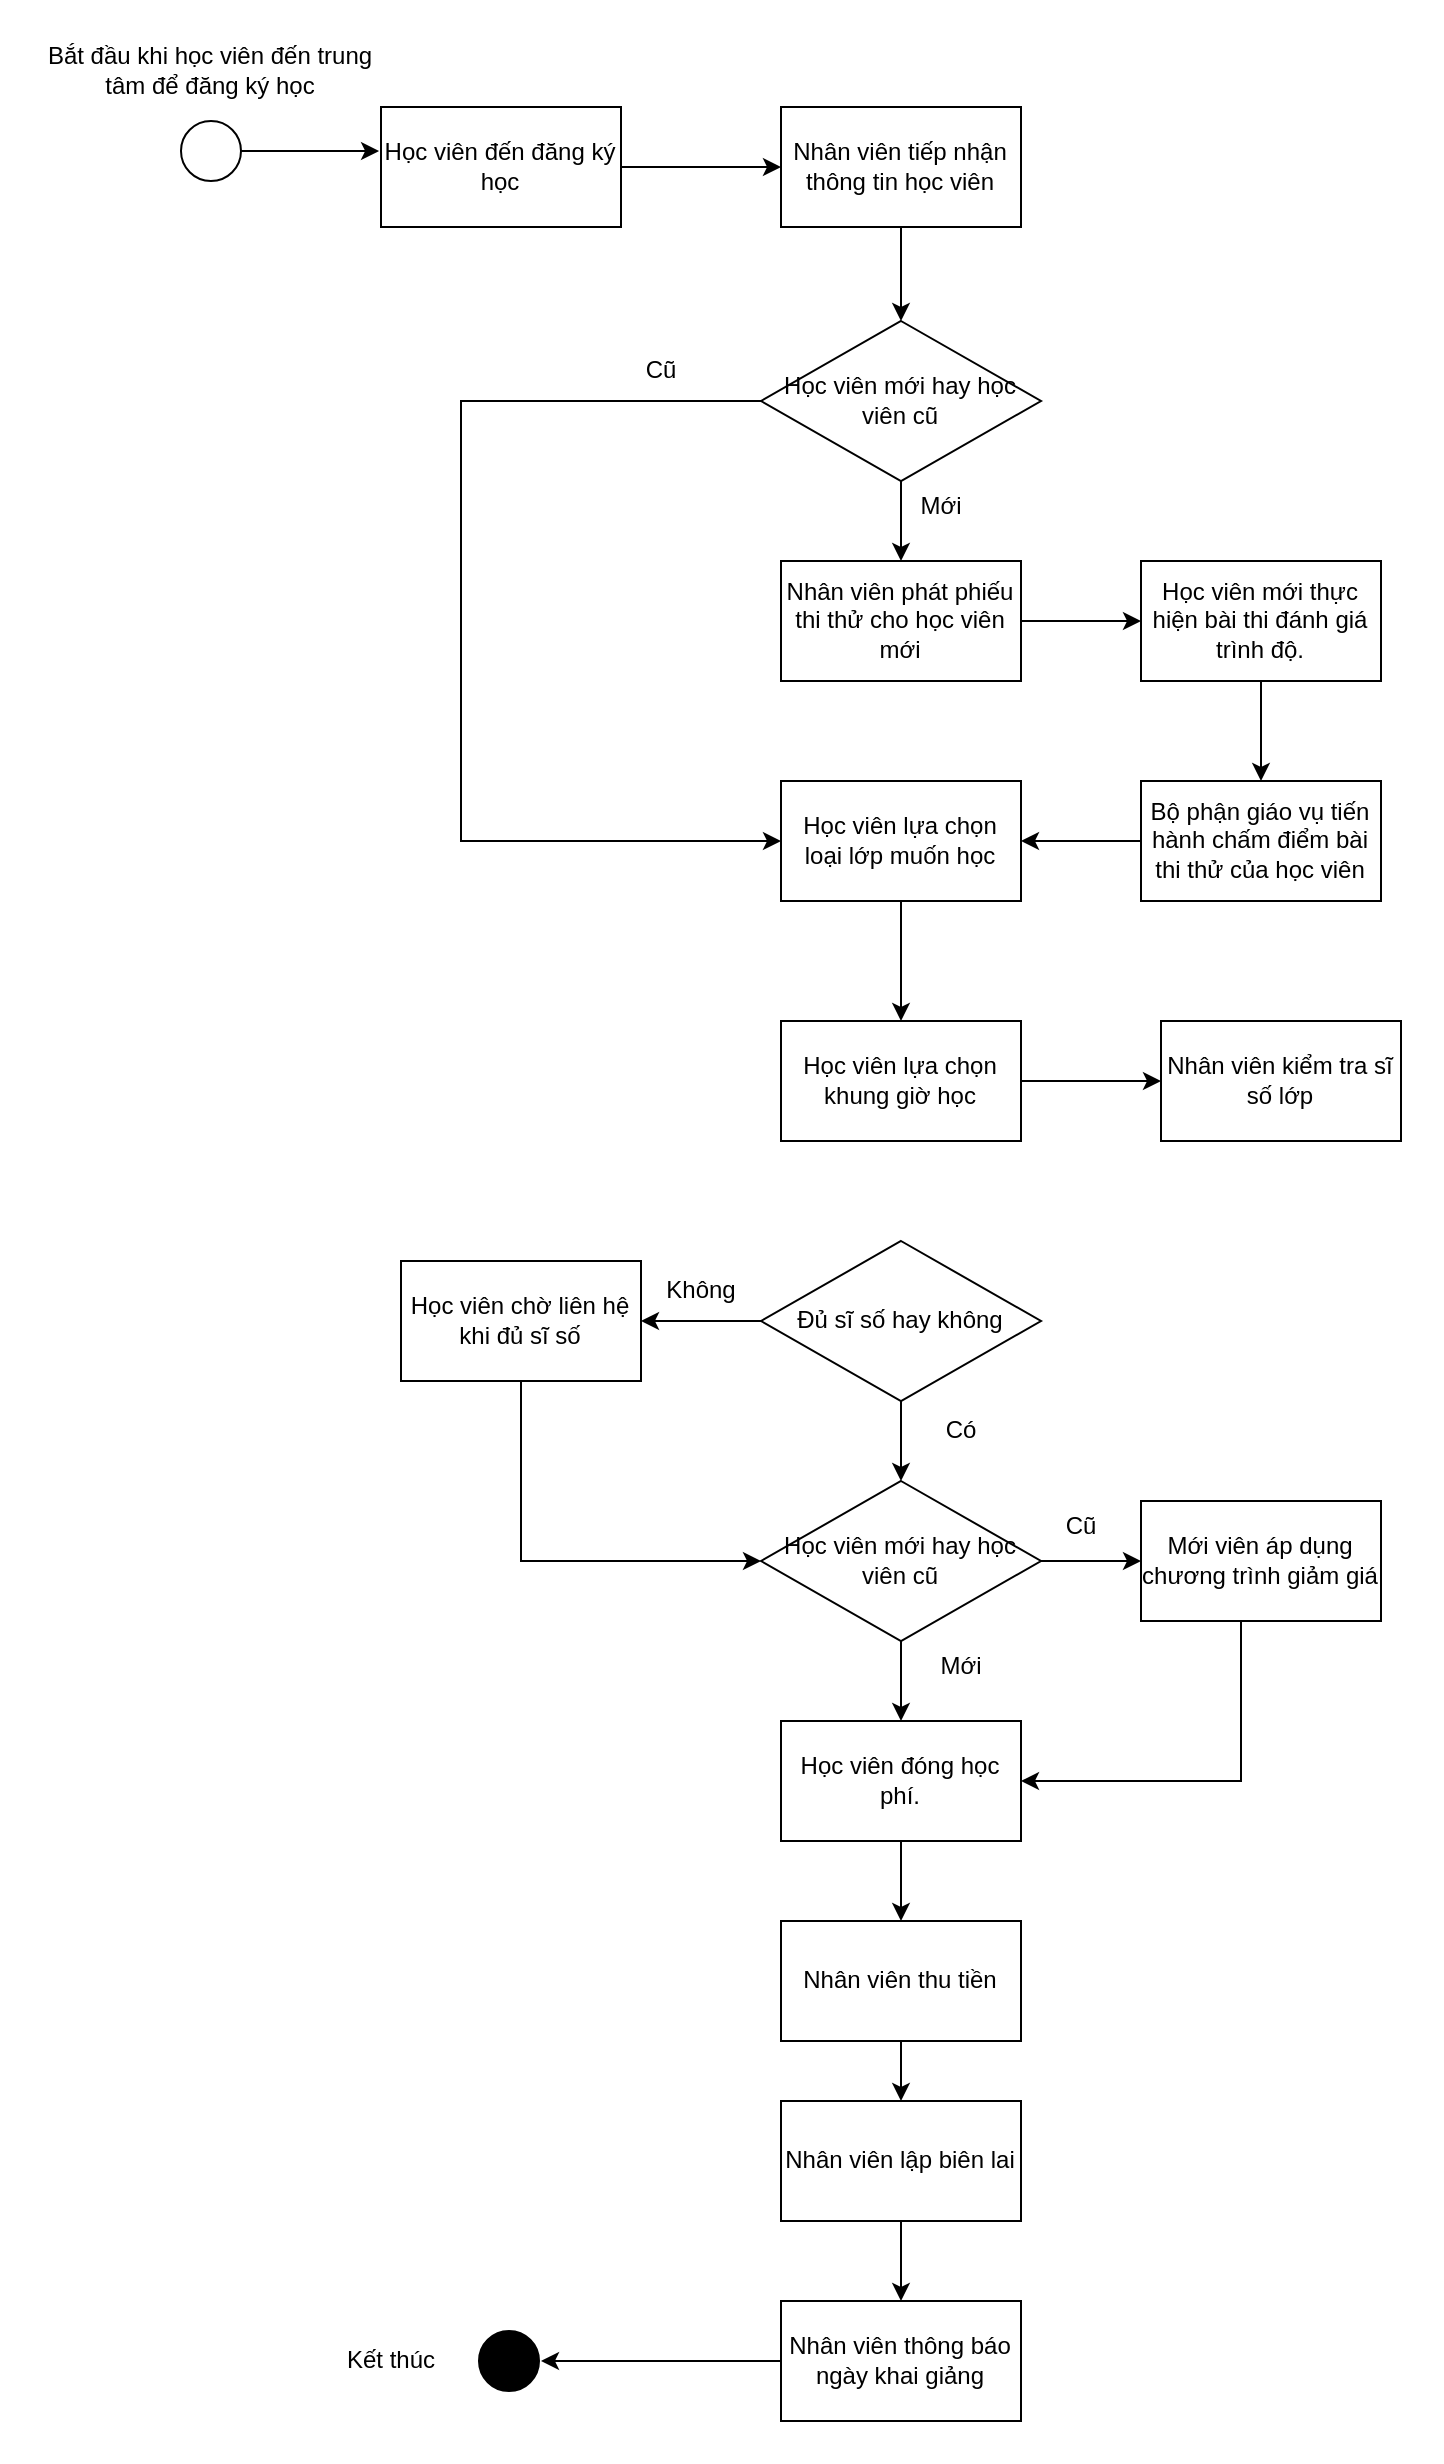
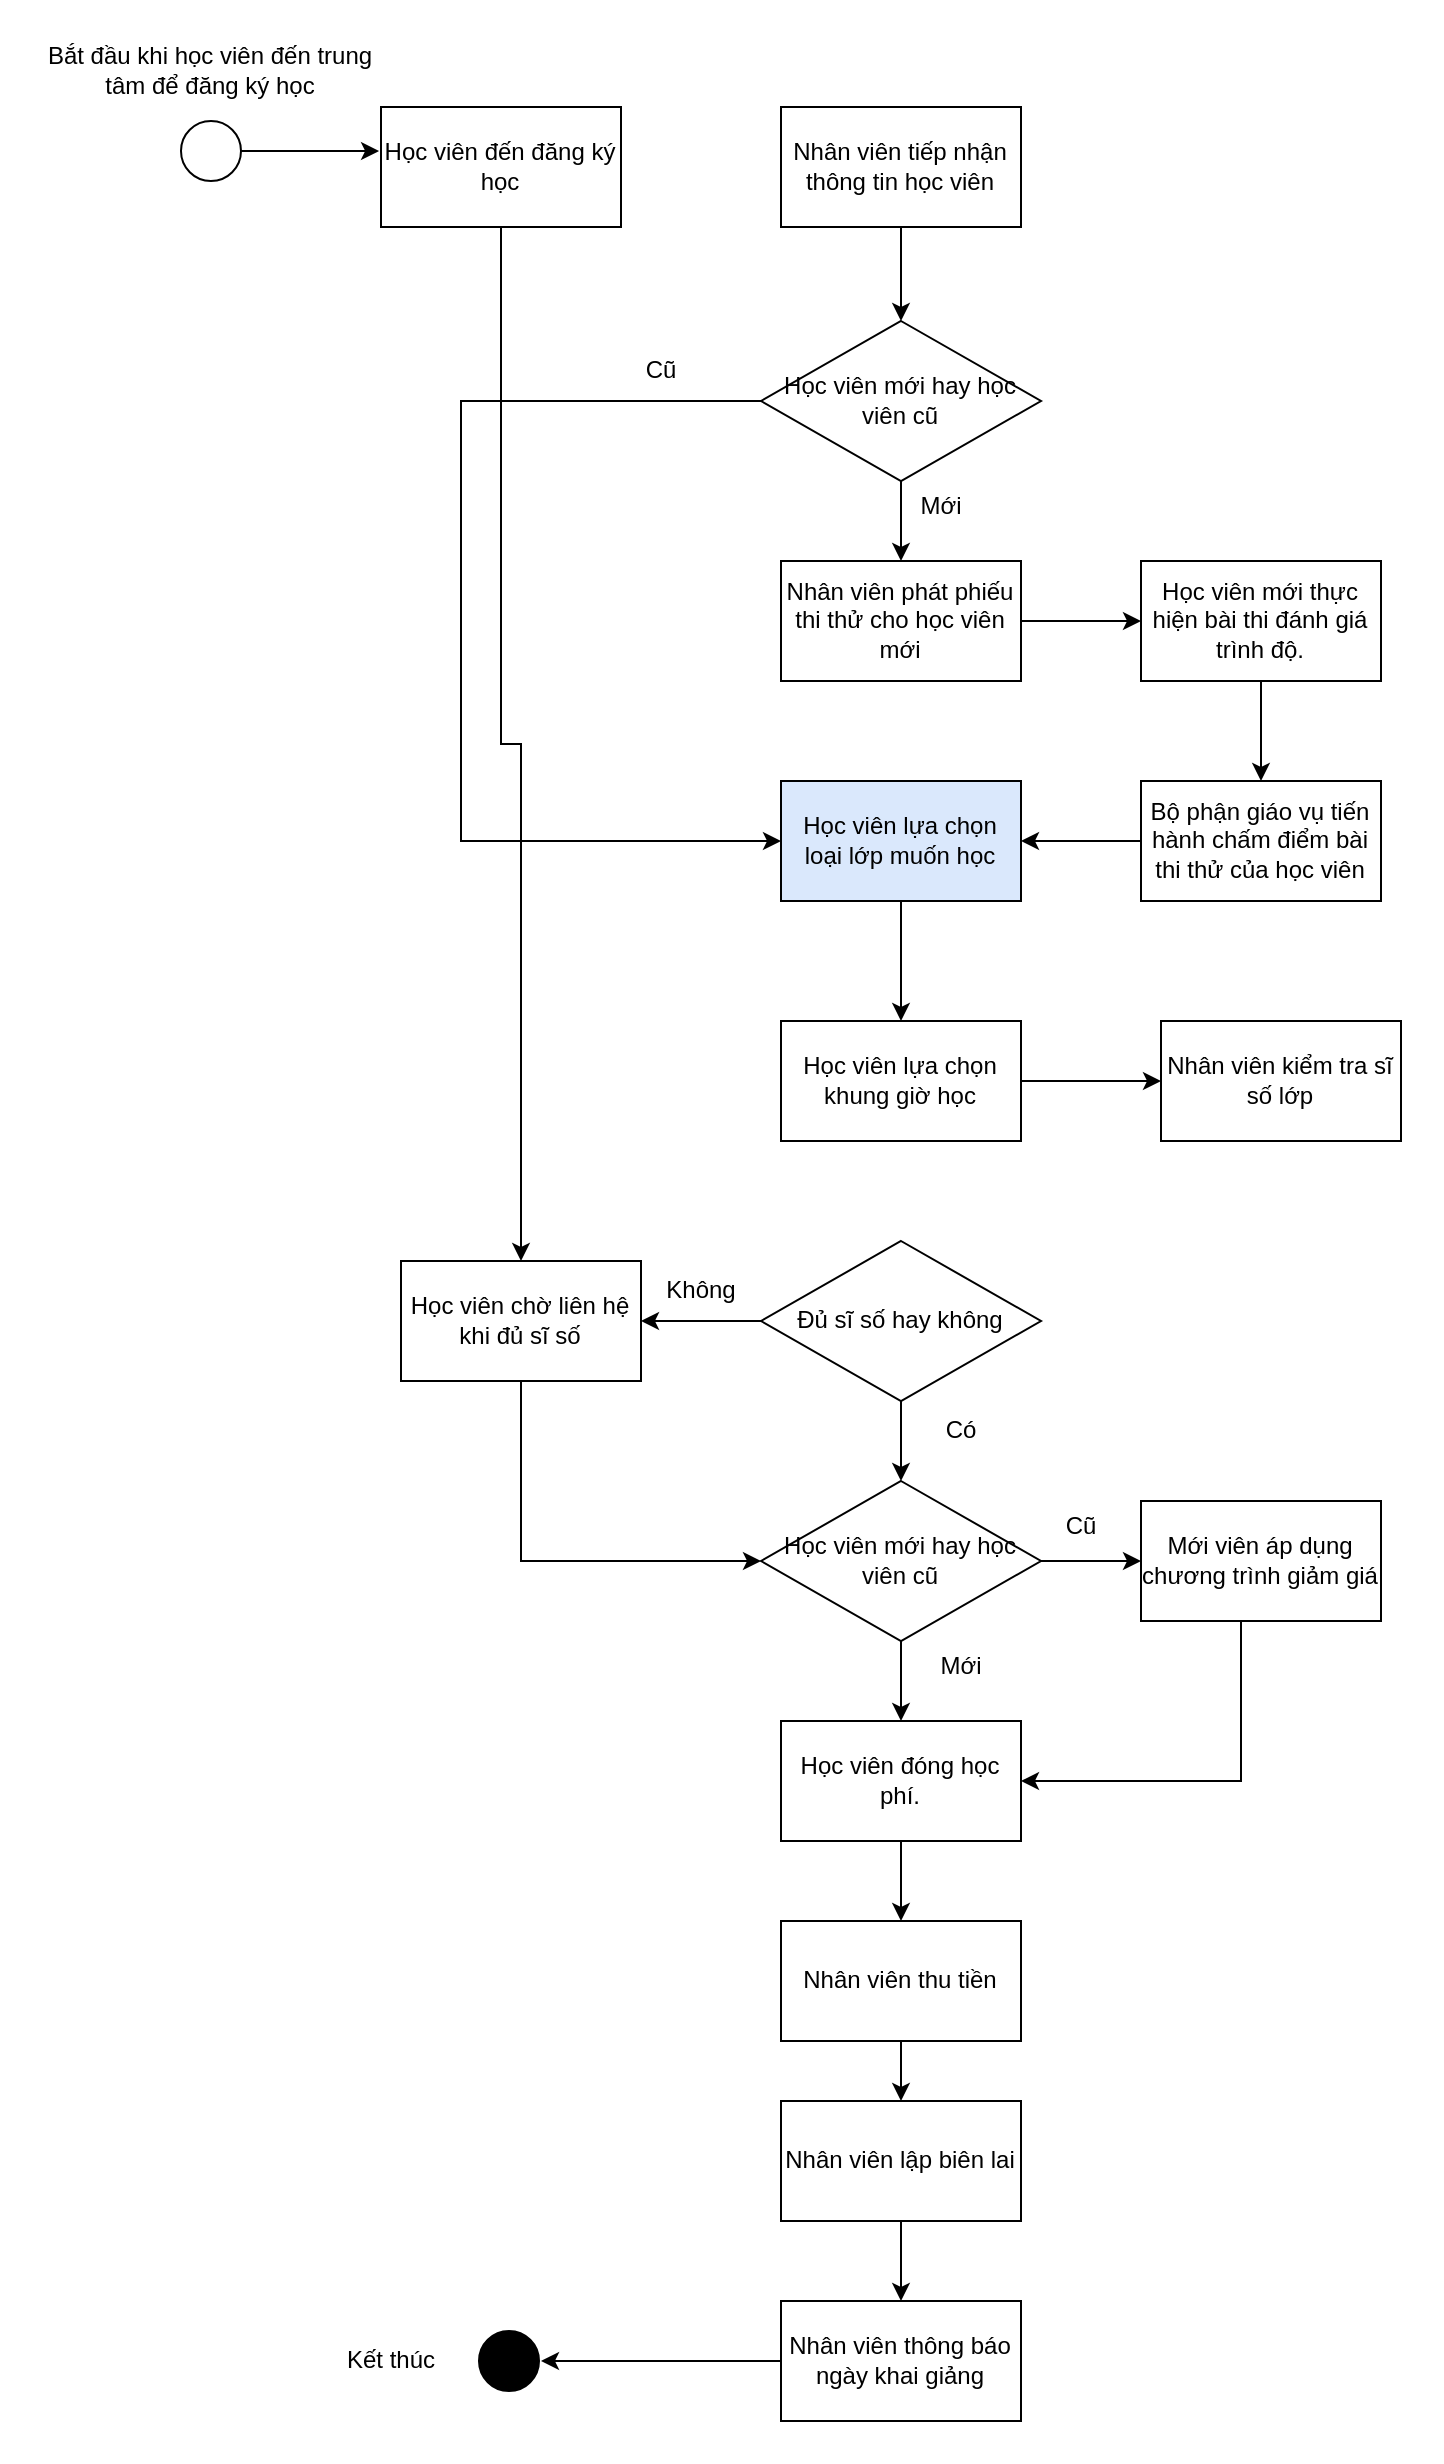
edge "Học viên đến đăng ký học" -> "Nhân viên tiếp nhận thông tin học viên": now "Học viên đến đăng ký học" -> "Học viên chờ liên hệ khi đủ sĩ số"
node "Học viên lựa chọn loại lớp muốn học": fillcolor #ffffff -> #dae8fc
